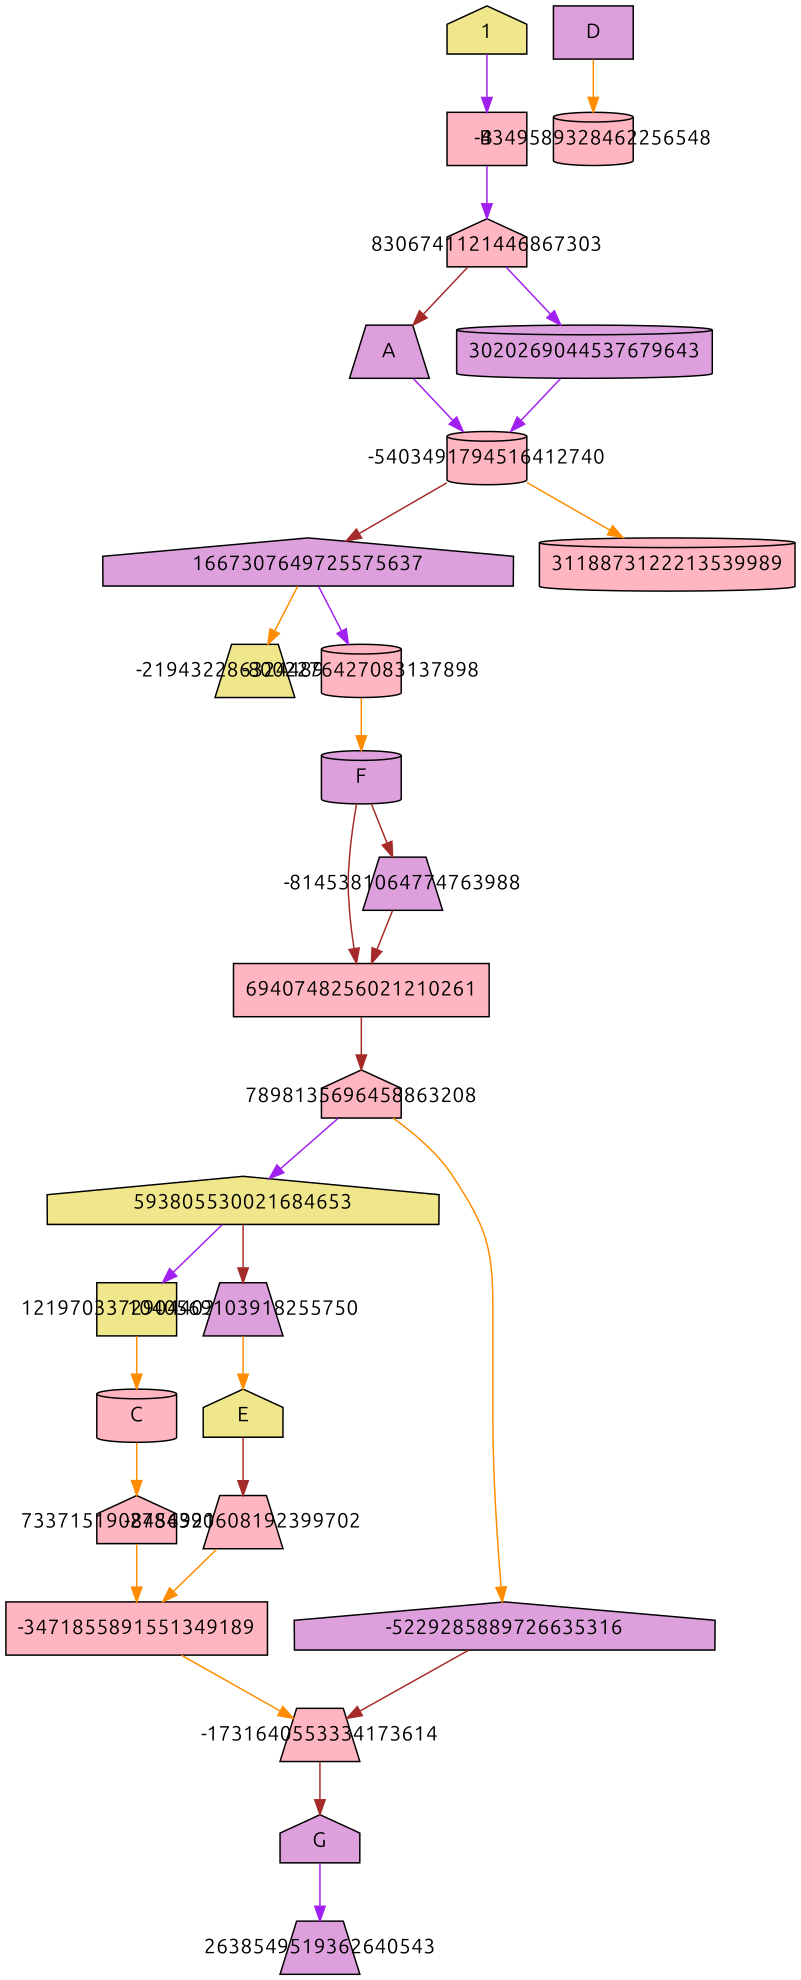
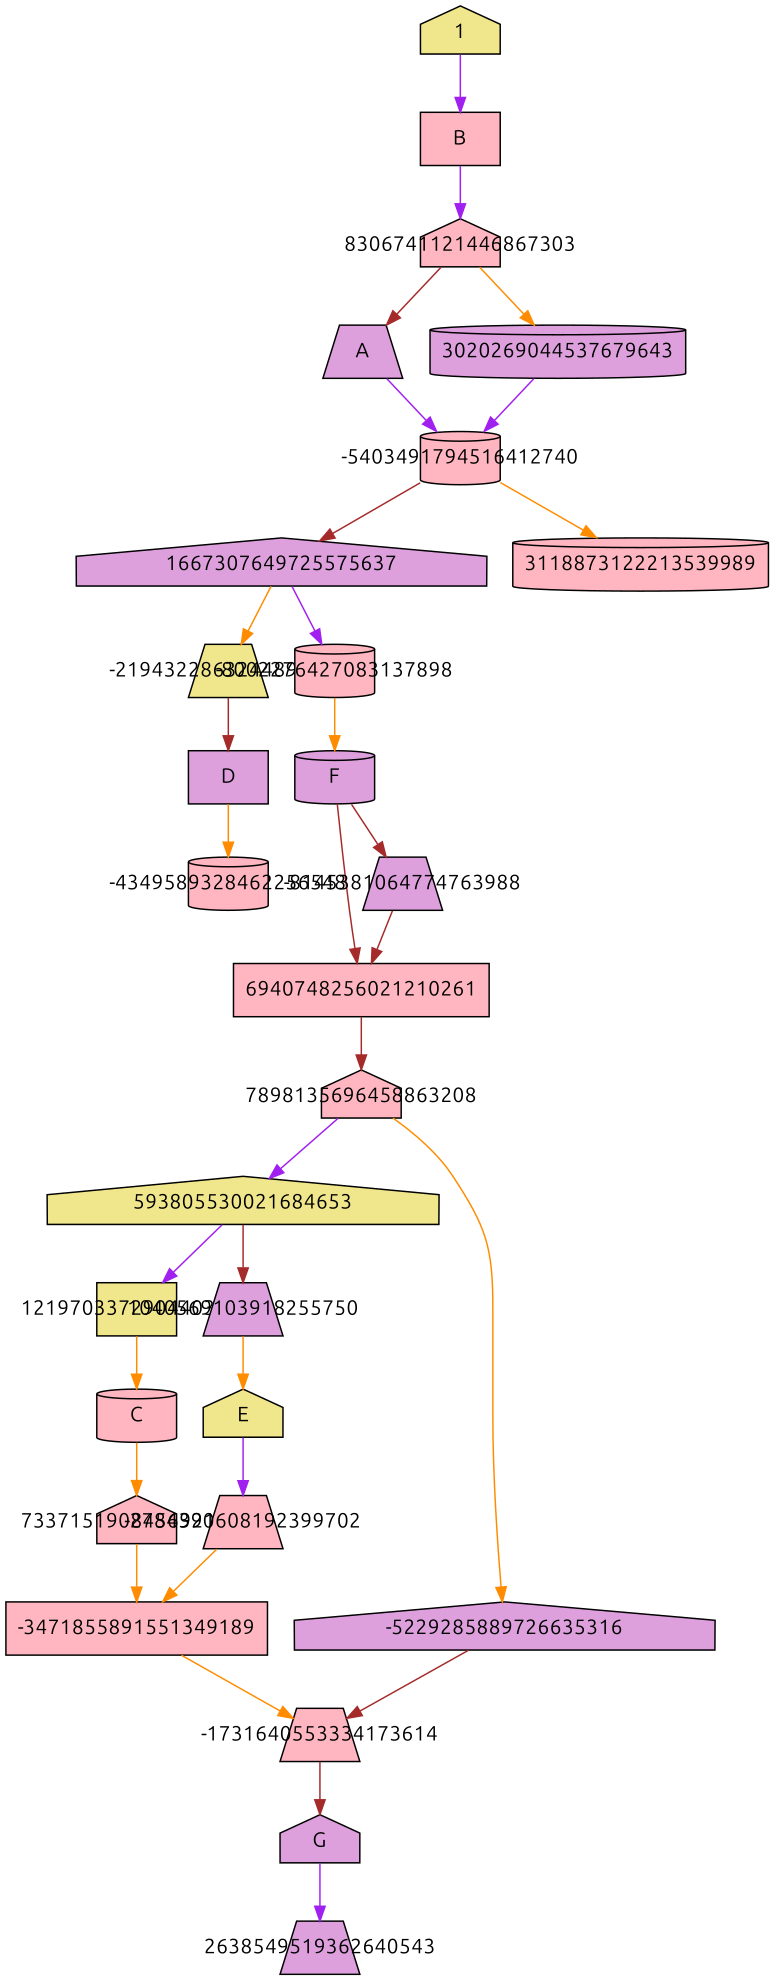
edge "8306741121446867303" -> "3020269044537679643": color purple -> darkorange
edge "-2194322863244898837" -> "D": added
edge "E" -> "-2784390608192399702": color brown -> purple
